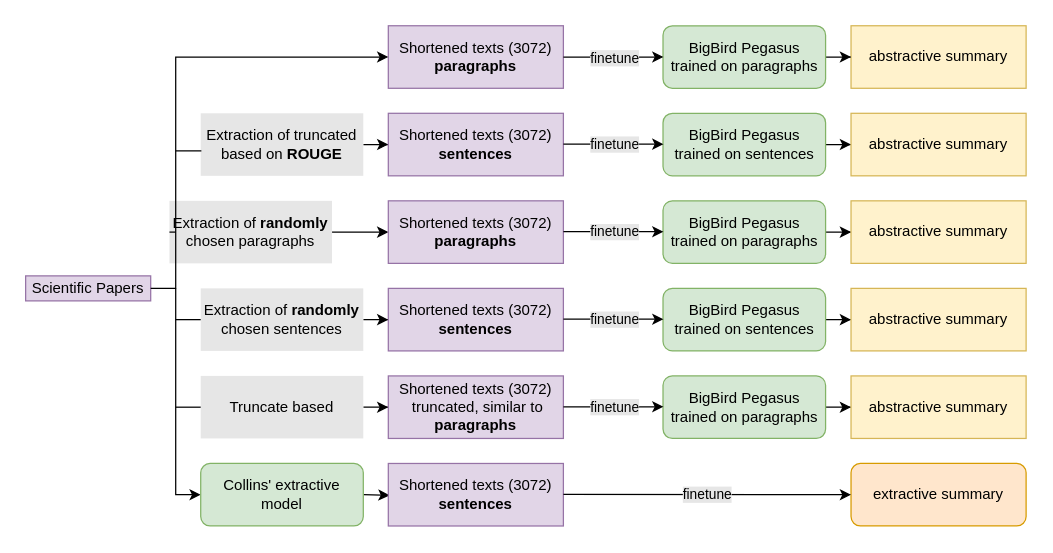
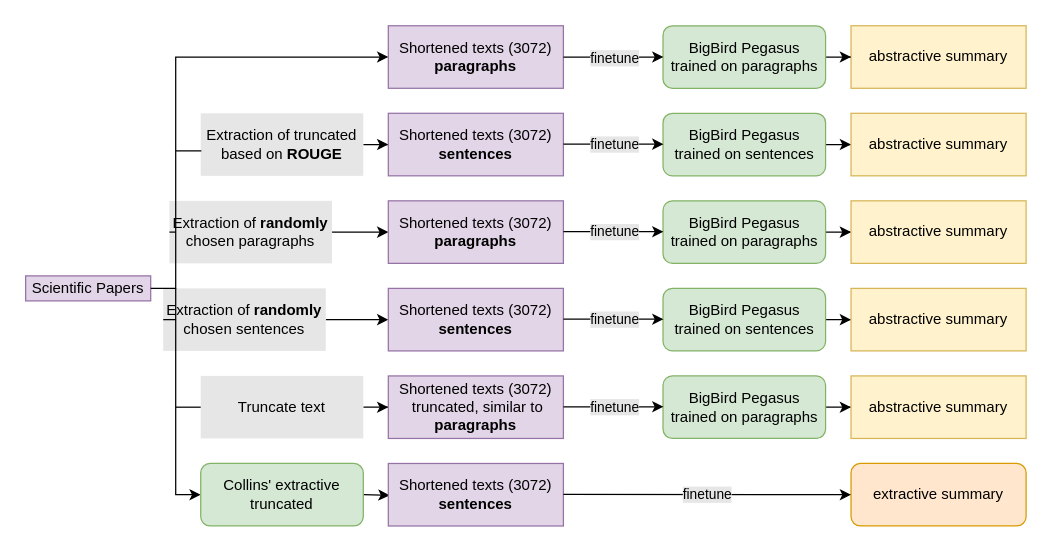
node "Extraction of randomly chosen sentences": moved (282, 319) -> (244, 319)
node "Truncate based": label "Truncate based" -> "Truncate text"
node "Collins' extractive model": label "Collins' extractive model" -> "Collins' extractive truncated"
